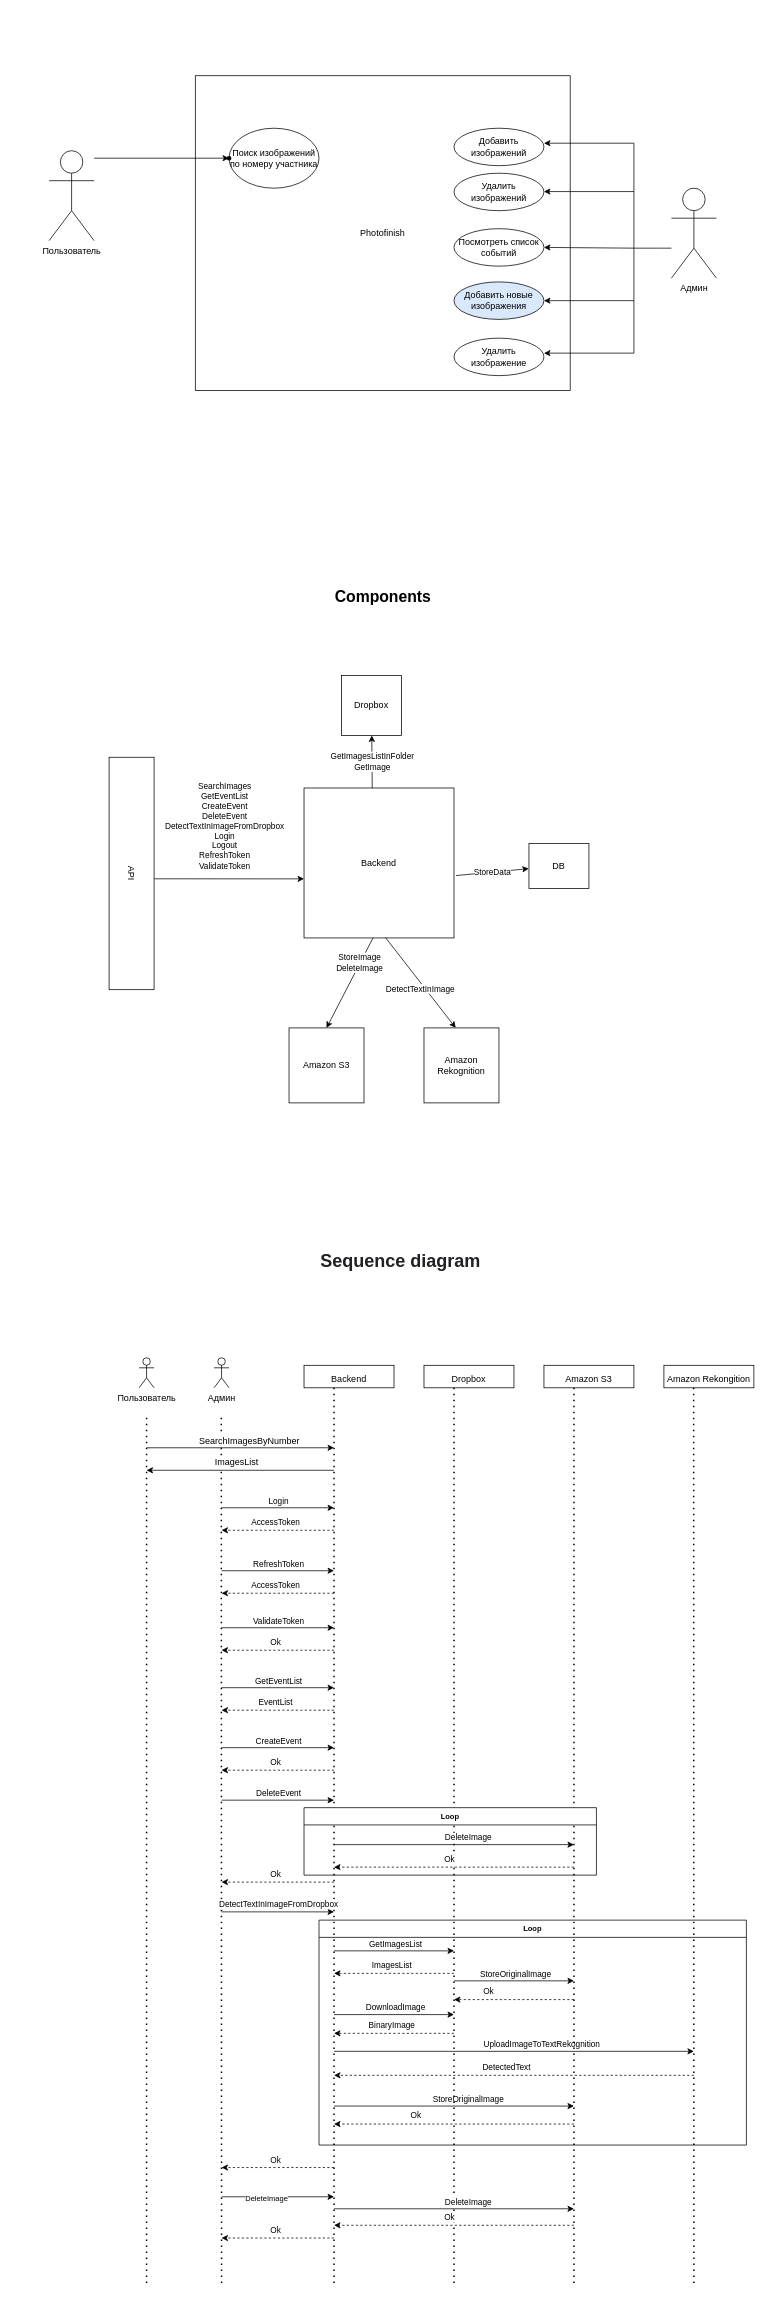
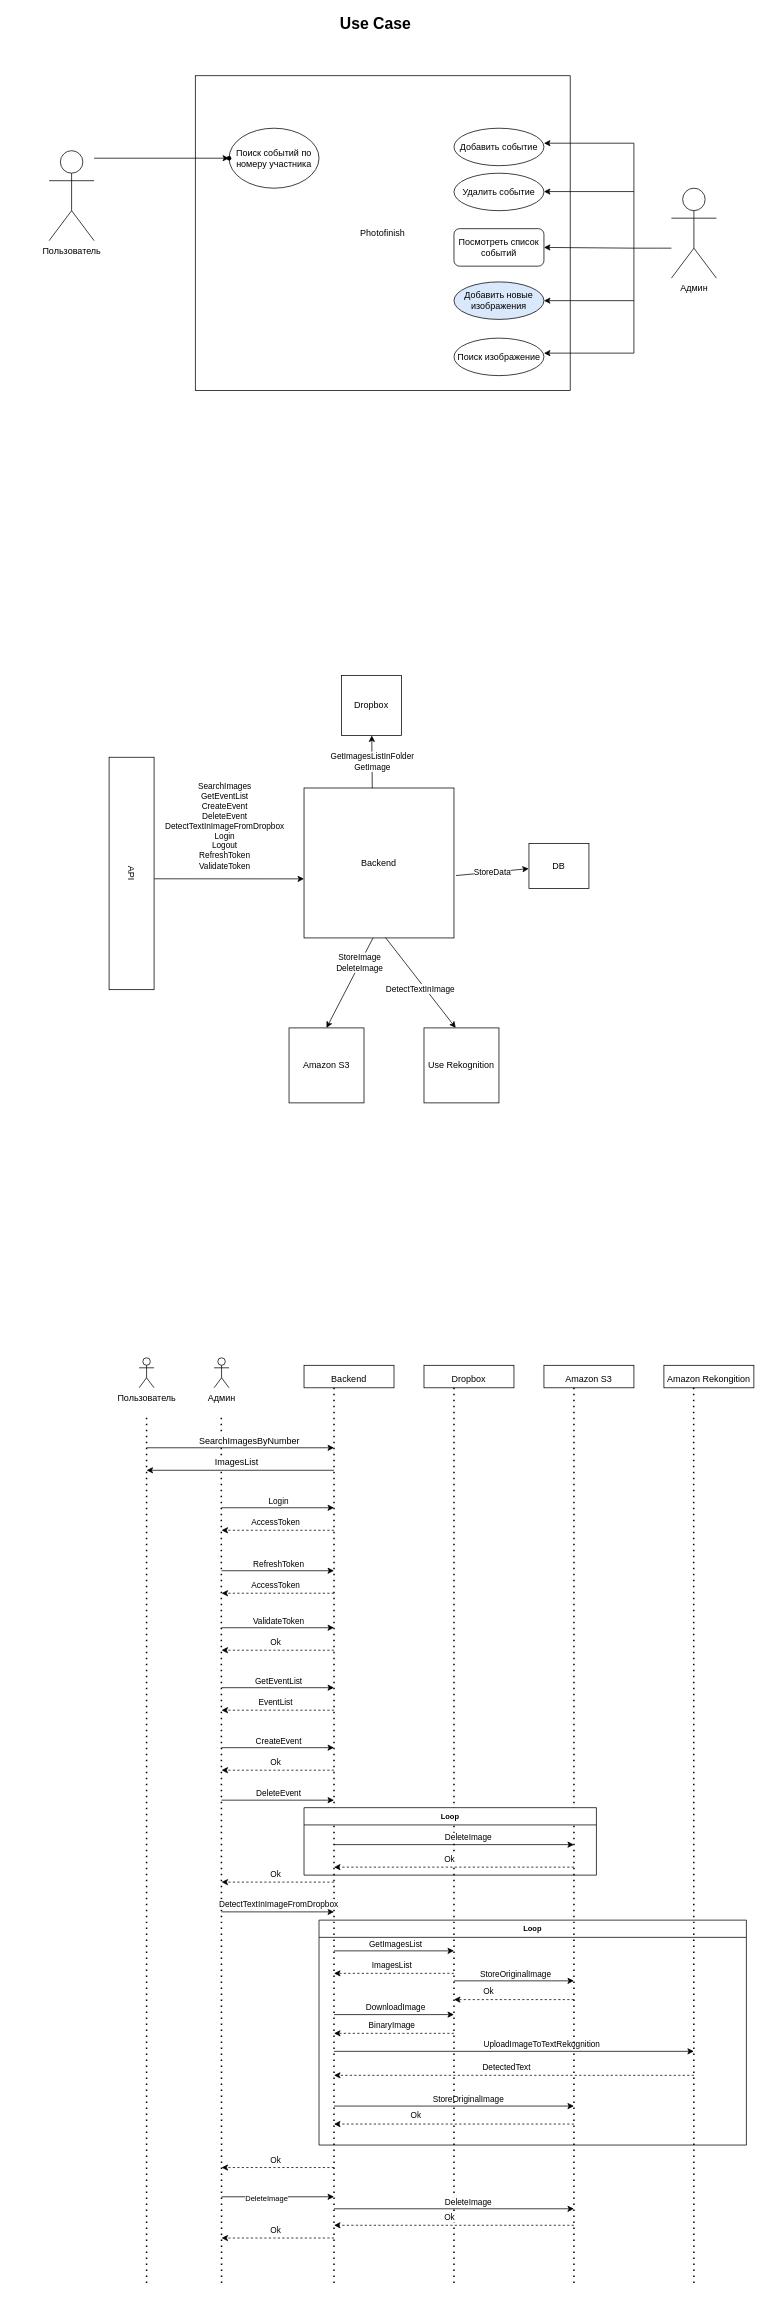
node "Use Case": added
node "Добавить изображений": label "Добавить изображений" -> "Добавить событие"
node "Поиск изображений по номеру участника": label "Поиск изображений по номеру участника" -> "Поиск событий по номеру участника"
node "Удалить изображений": label "Удалить изображений" -> "Удалить событие"
node "Посмотреть список событий": shape ellipse -> rounded rectangle
node "Удалить изображение": label "Удалить изображение" -> "Поиск изображение"
node "Components": removed
node "Amazon Rekognition": label "Amazon Rekognition" -> "Use Rekognition"
node "Sequence diagram": removed
